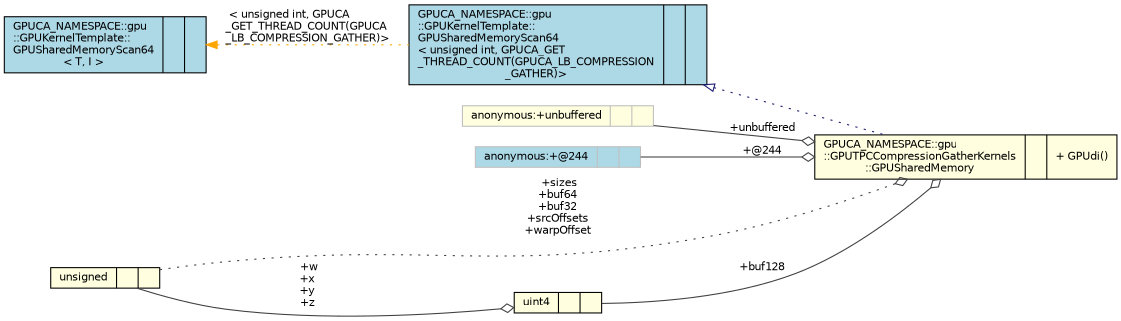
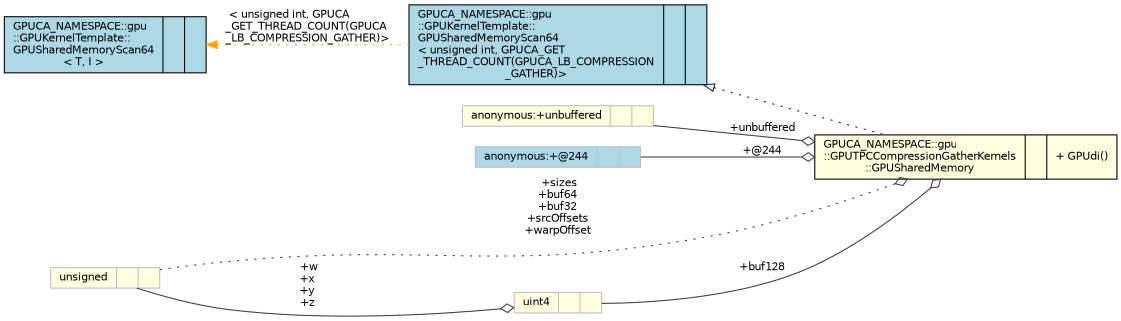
node "unsigned": color black -> grey75
node "uint4": color black -> grey75
